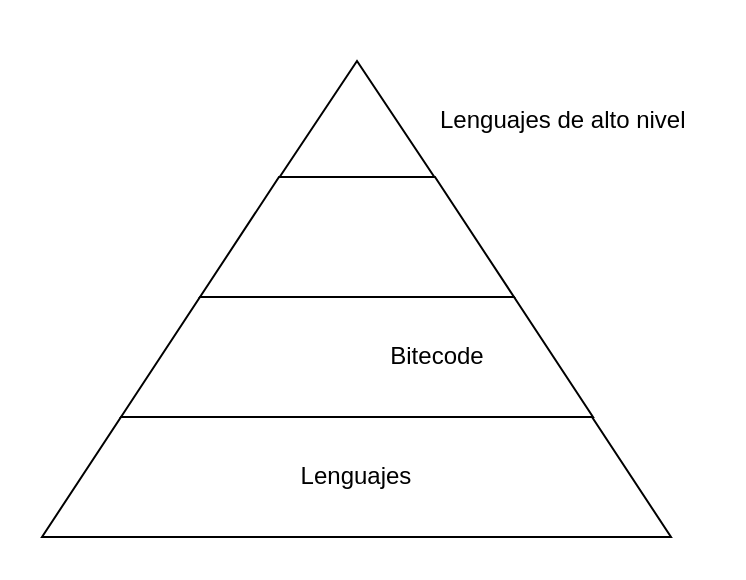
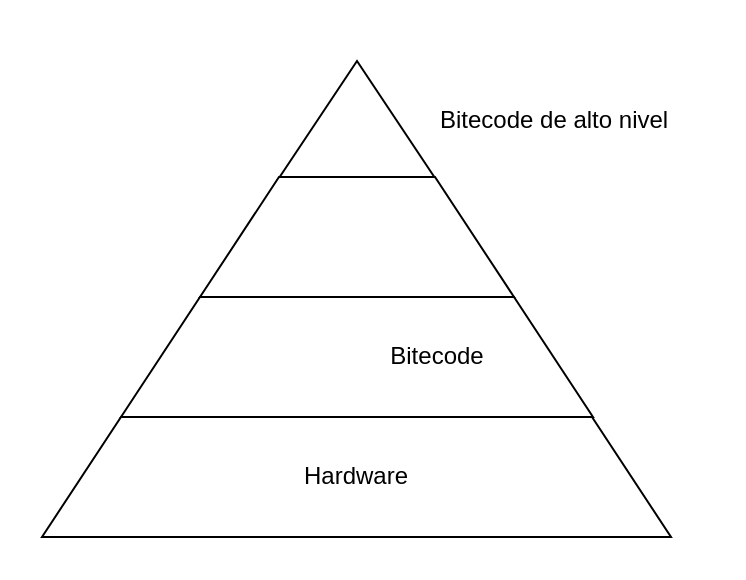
node "Lenguajes de alto nivel": label "Lenguajes de alto nivel" -> "Bitecode de alto nivel"
node "Lenguajes": label "Lenguajes" -> "Hardware"
